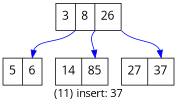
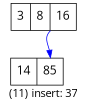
node "3": text "26" -> "16"
node "5": removed
node "27": removed
